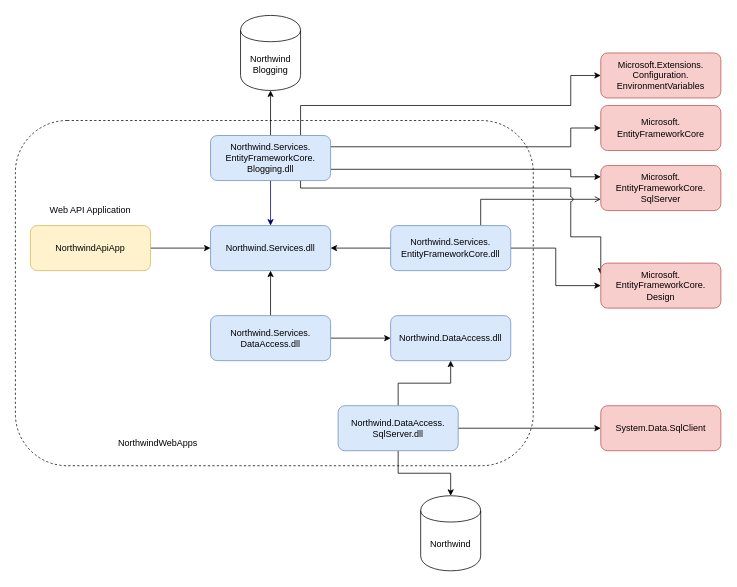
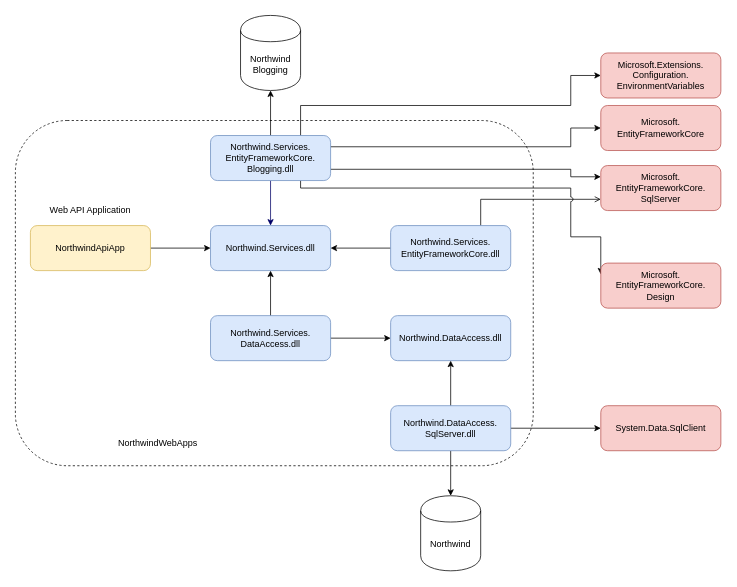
edge "Northwind.Services. EntityFrameworkCore.dll" -> "Microsoft. EntityFrameworkCore. Design": removed
node "Northwind.DataAccess. SqlServer.dll": moved (398, 428) -> (450, 428)
